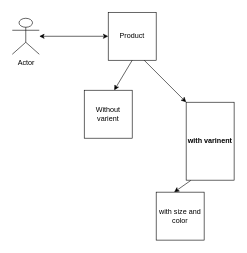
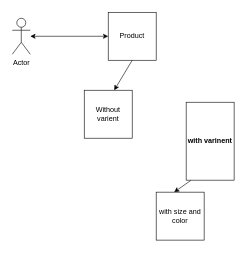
node "Actor": size 27x36 -> 18x36
edge "Product" -> "with varinent": removed
